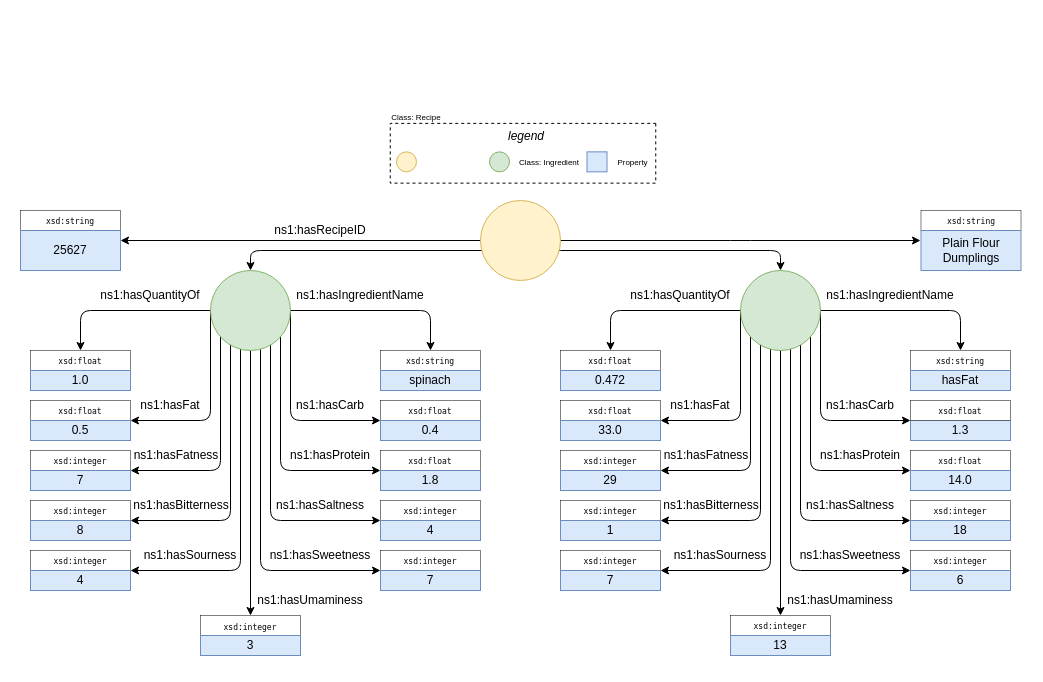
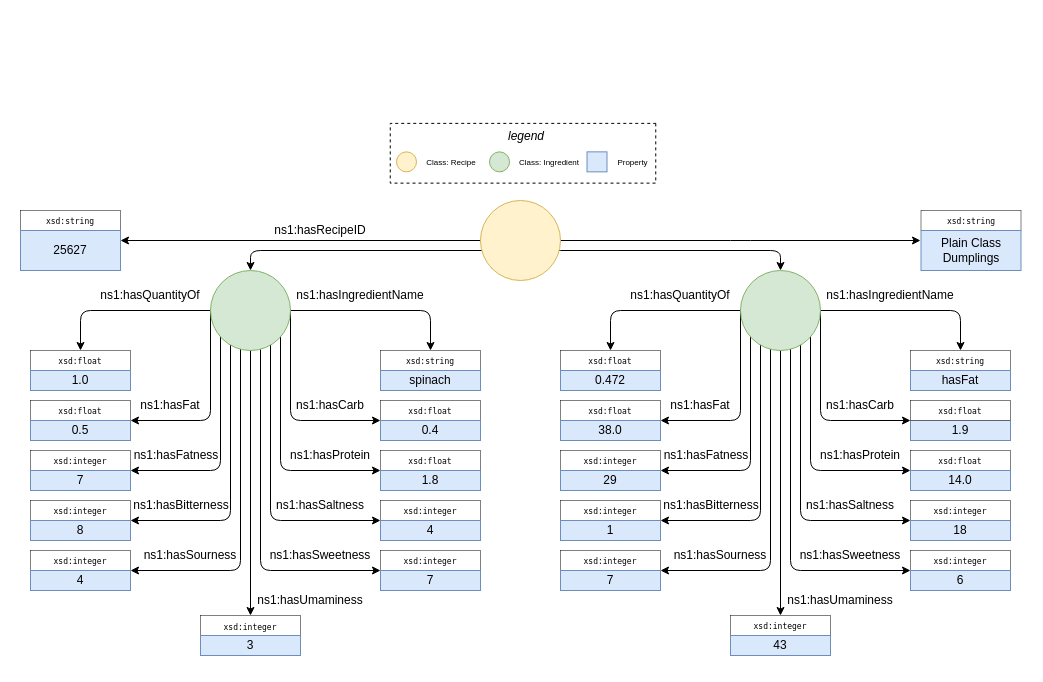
node "Class: Recipe": moved (417, 117) -> (452, 162)
node "Plain FlourDumplings": label "Plain FlourDumplings" -> "Plain ClassDumplings"
node "33.0": label "33.0" -> "38.0"
node "1.3": label "1.3" -> "1.9"
node "13": label "13" -> "43"
